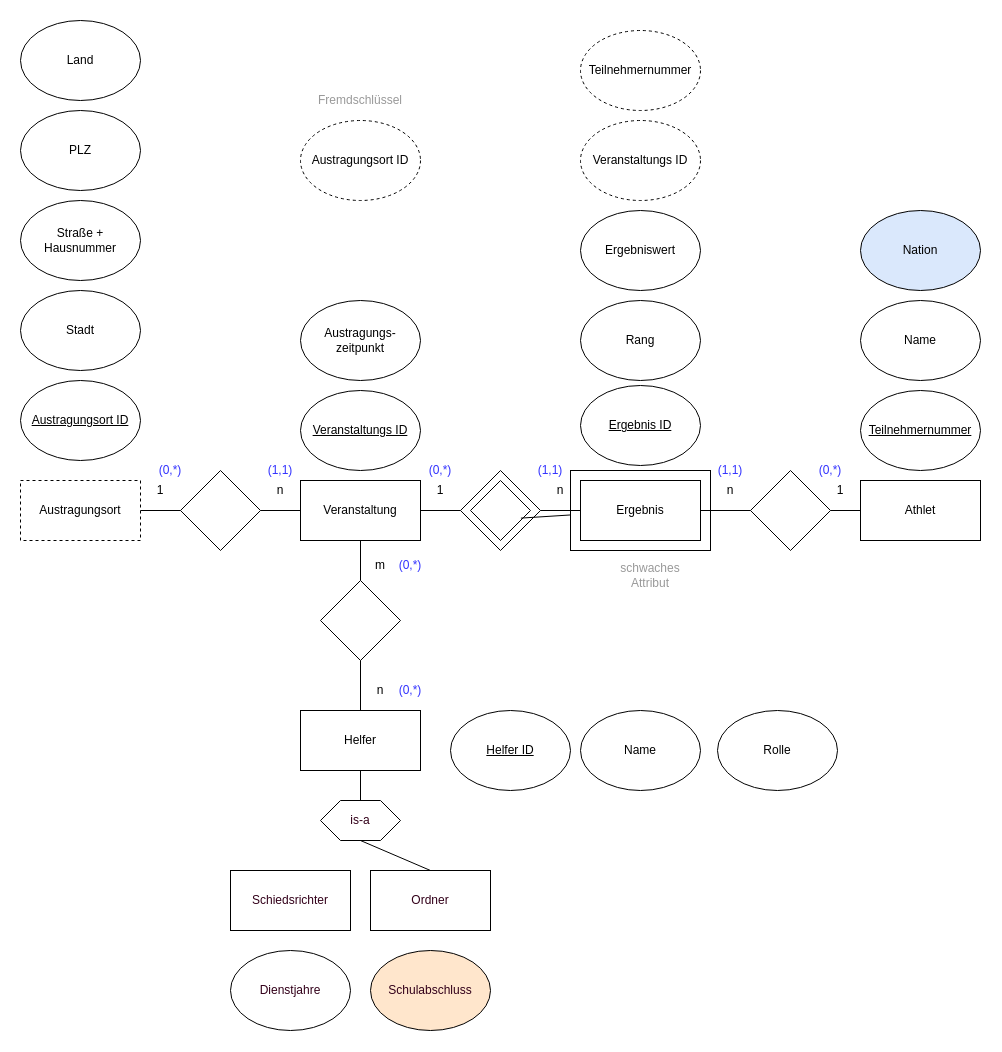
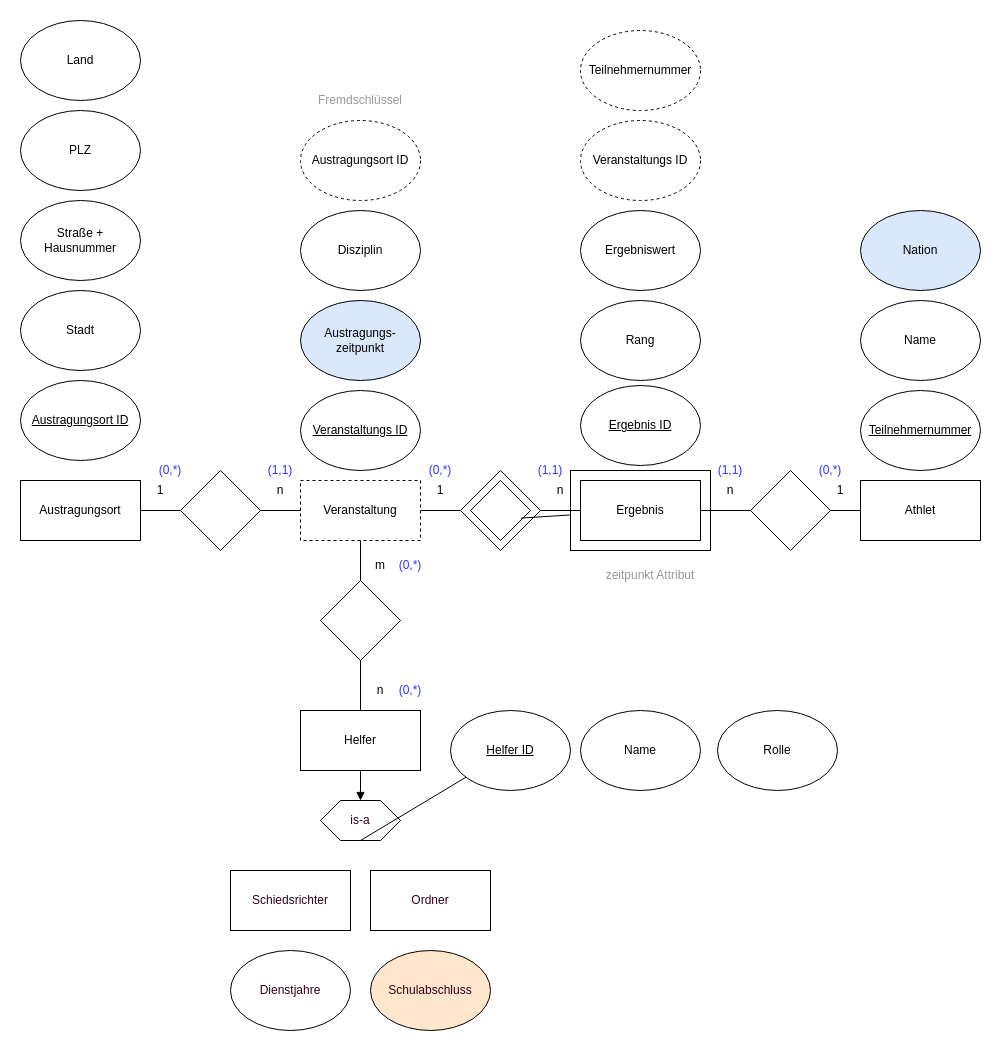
node "Disziplin": added
node "Austragungs-zeitpunkt": fillcolor #ffffff -> #dae8fc
node "Austragungsort": style dashed -> solid
node "Veranstaltung": style solid -> dashed
node "schwaches Attribut": label "schwaches Attribut" -> "zeitpunkt Attribut"
edge "Helfer" -- "is-a": arrowhead none -> block
edge "is-a" -- "Ordner": now "is-a" -- "Helfer ID"
